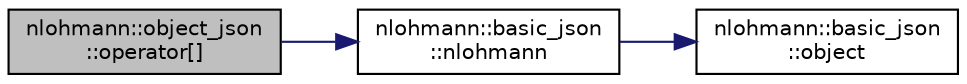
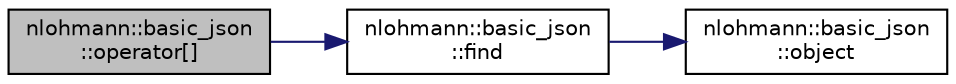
node "nlohmann::object_json ::operator[]": label "nlohmann::object_json ::operator[]" -> "nlohmann::basic_json ::operator[]"
node "nlohmann::basic_json ::nlohmann": label "nlohmann::basic_json ::nlohmann" -> "nlohmann::basic_json ::find"
